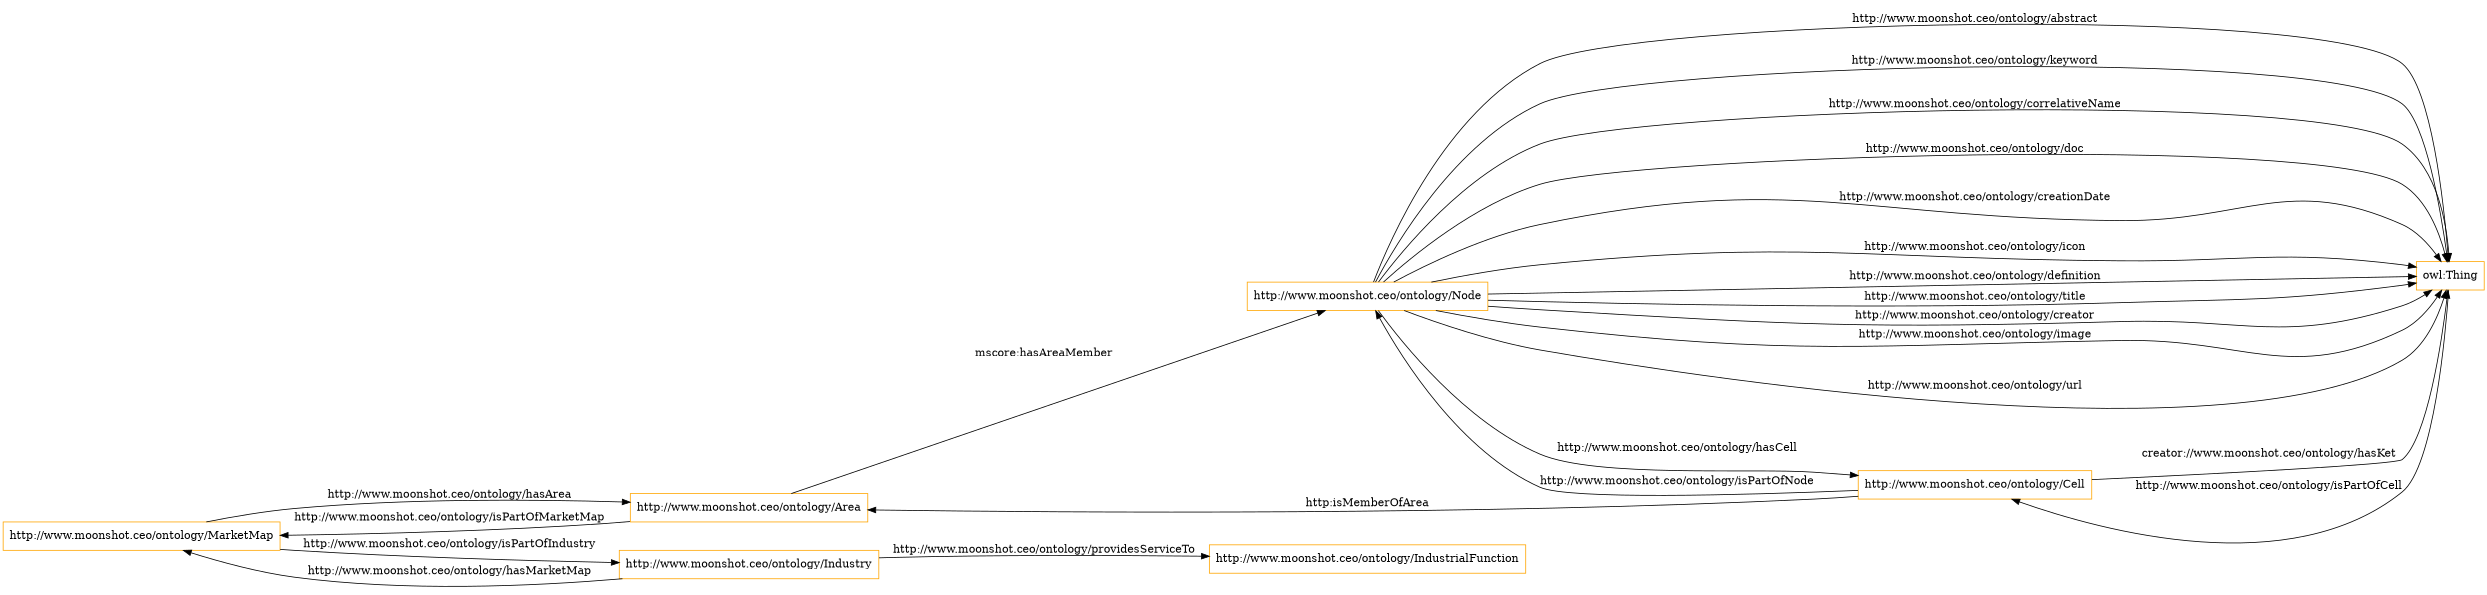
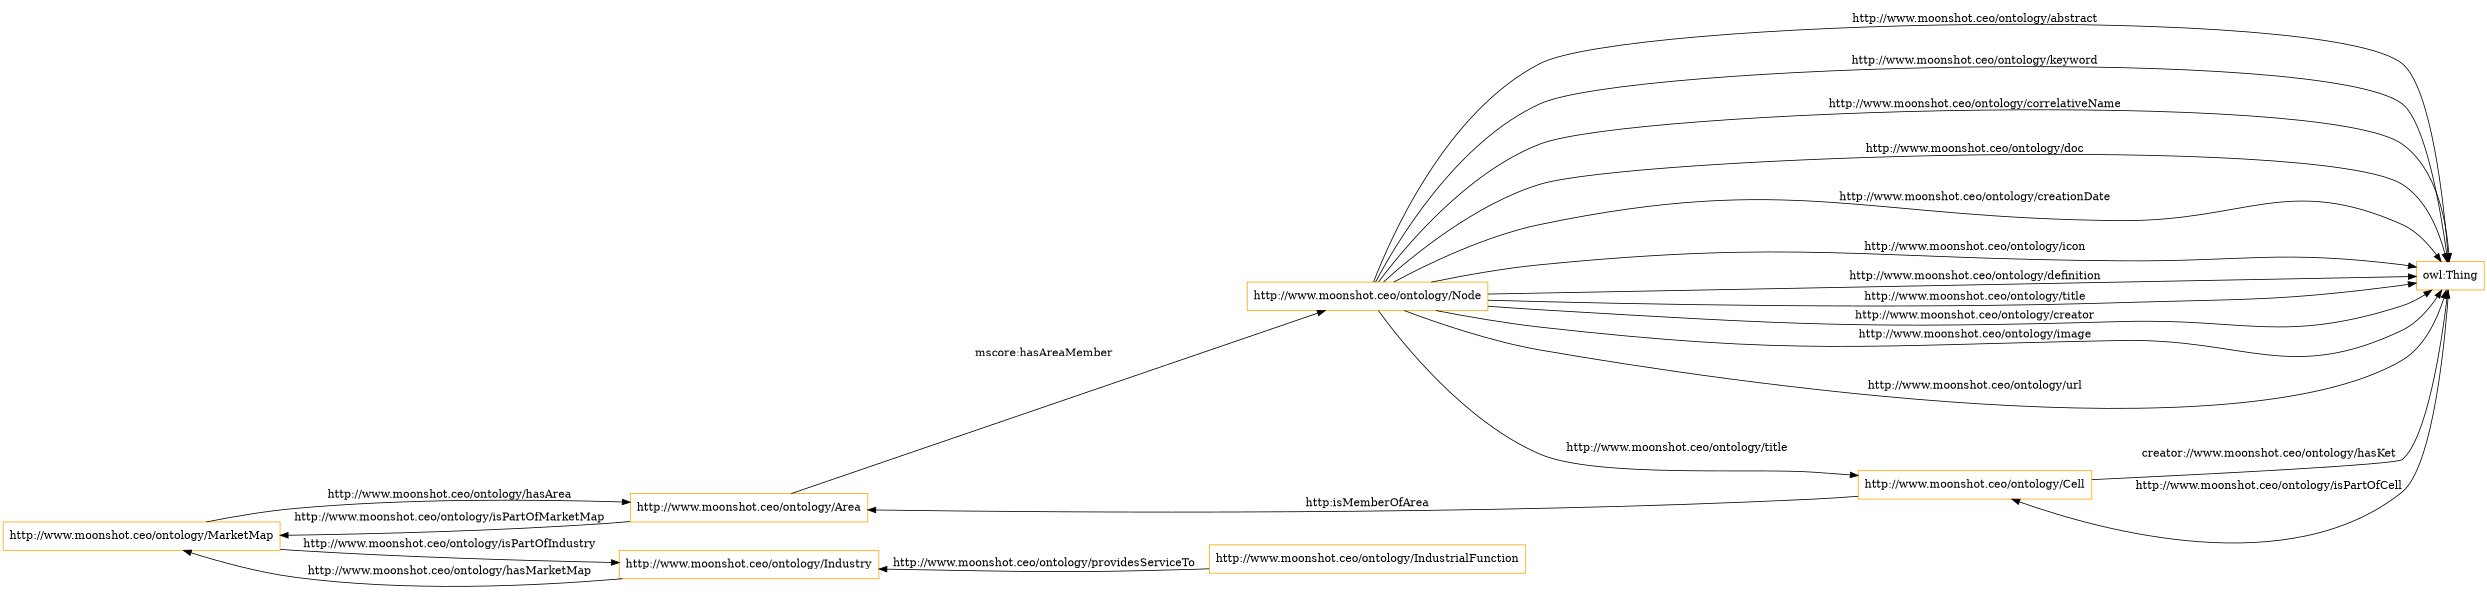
edge "http://www.moonshot.ceo/ontology/Node" -> "http://www.moonshot.ceo/ontology/Cell": label "http://www.moonshot.ceo/ontology/hasCell" -> "http://www.moonshot.ceo/ontology/title"
edge "http://www.moonshot.ceo/ontology/Cell" -> "http://www.moonshot.ceo/ontology/Node": removed, label "http://www.moonshot.ceo/ontology/isPartOfNode"
edge "http://www.moonshot.ceo/ontology/Industry" -> "http://www.moonshot.ceo/ontology/IndustrialFunction": reversed
